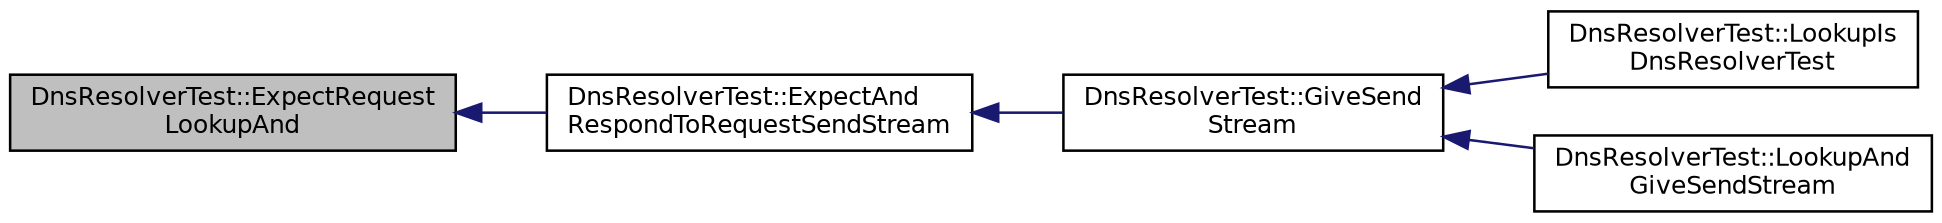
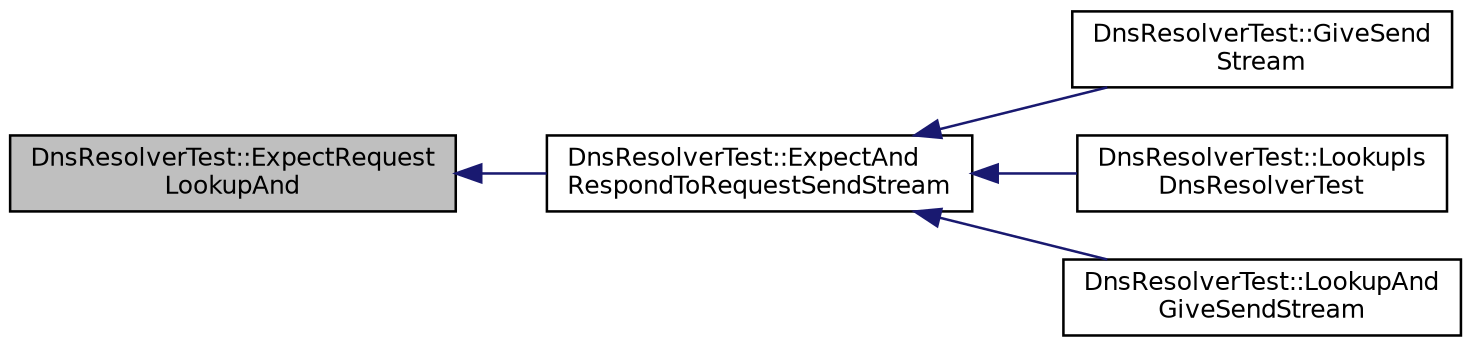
edge "DnsResolverTest::LookupIs DnsResolverTest" -> "DnsResolverTest::GiveSend Stream": now "DnsResolverTest::LookupIs DnsResolverTest" -> "DnsResolverTest::ExpectAnd RespondToRequestSendStream"
edge "DnsResolverTest::LookupAnd GiveSendStream" -> "DnsResolverTest::GiveSend Stream": now "DnsResolverTest::LookupAnd GiveSendStream" -> "DnsResolverTest::ExpectAnd RespondToRequestSendStream"
